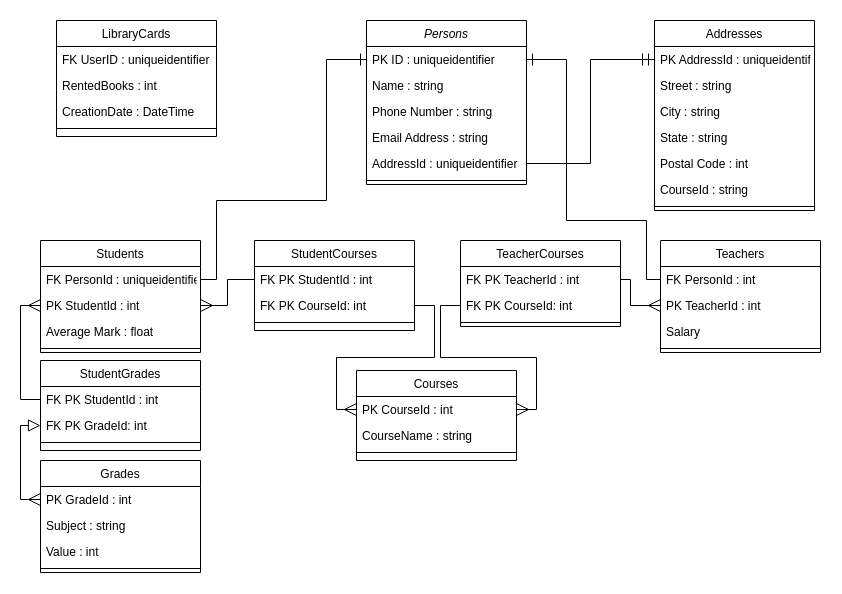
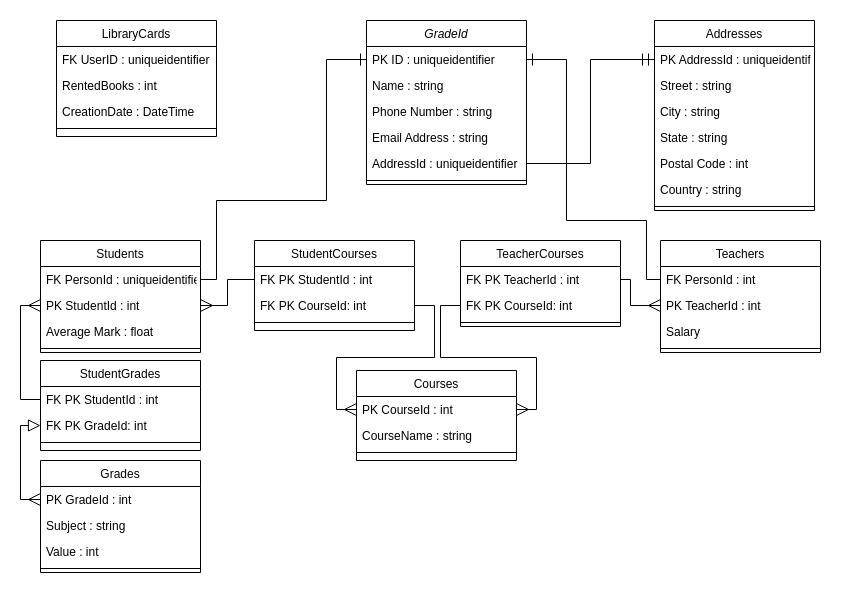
node "Persons": label "Persons" -> "GradeId"
node "CourseId : string": label "CourseId : string" -> "Country : string"
